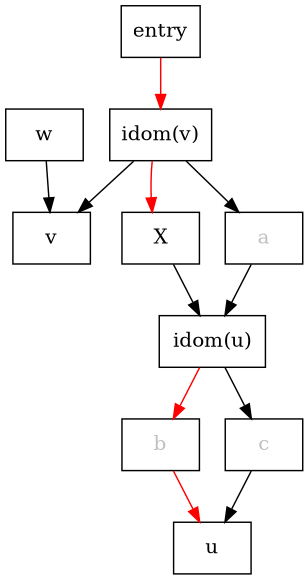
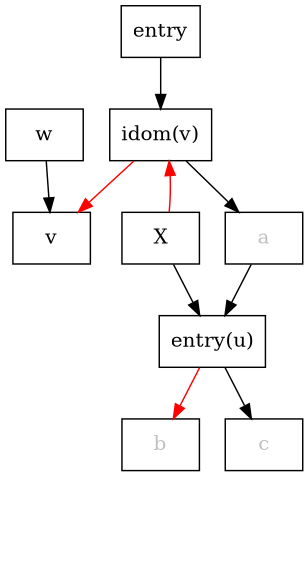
edge "entry" -> "idom(v)": color red -> black
edge "idom(v)" -> "X": reversed
edge "idom(v)" -> "v": color black -> red
node "idom(u)": label "idom(u)" -> "entry(u)"
node "u": removed
